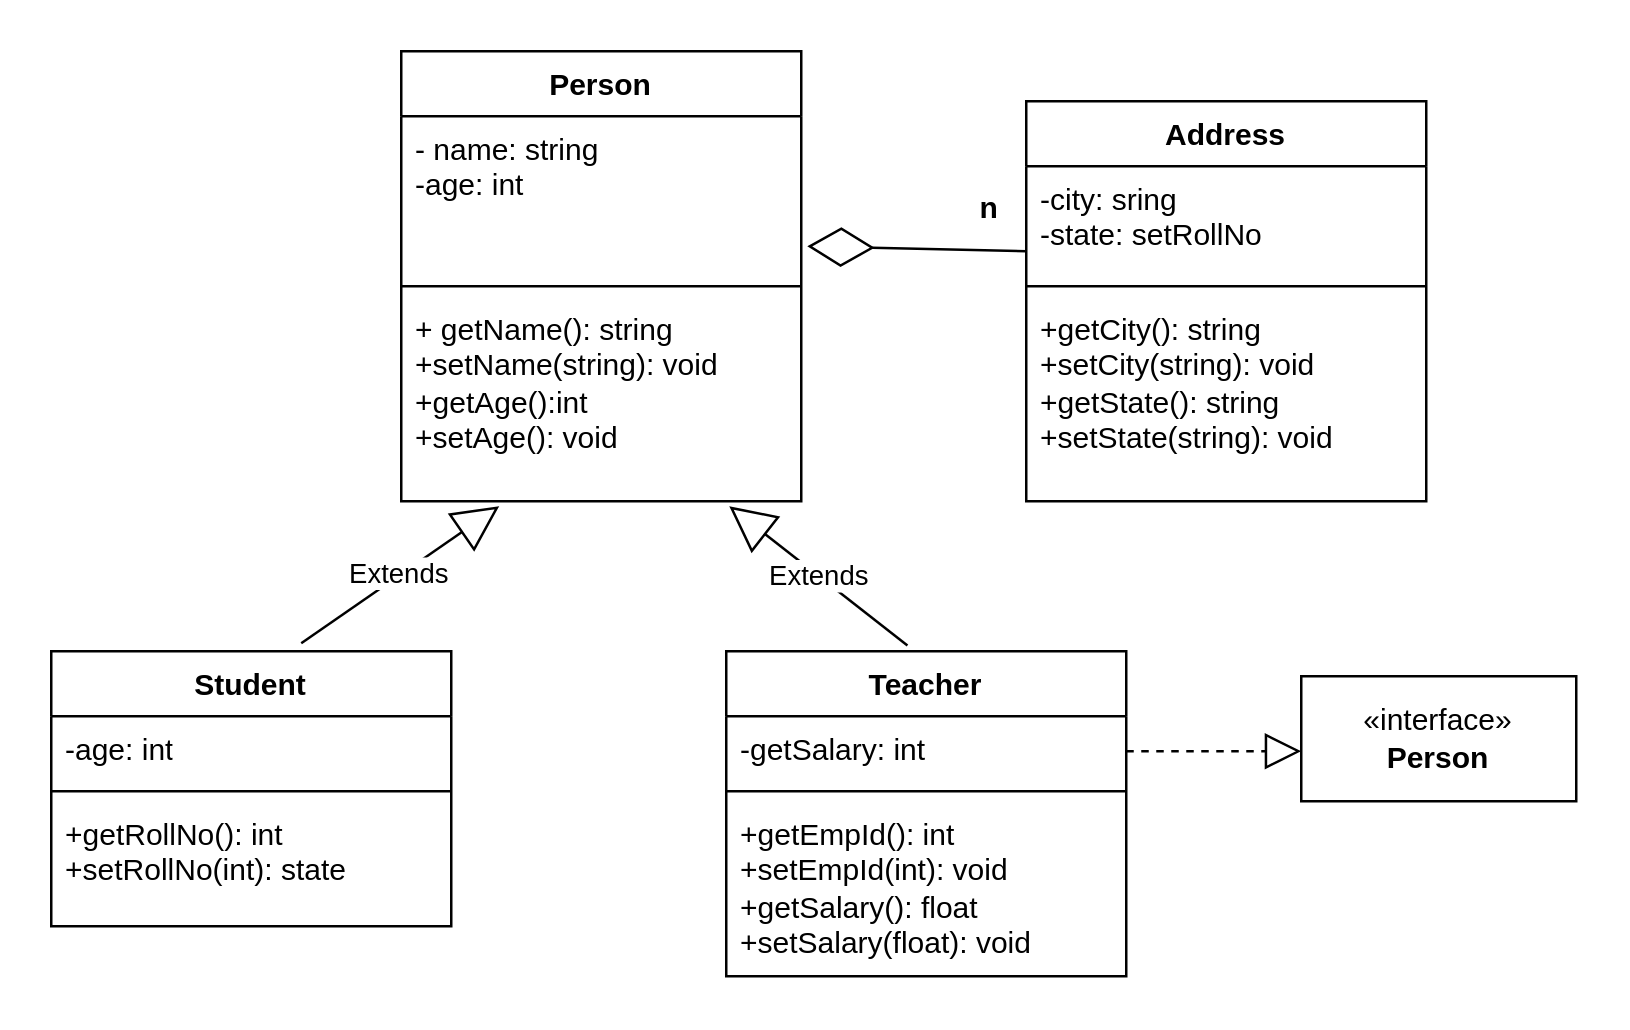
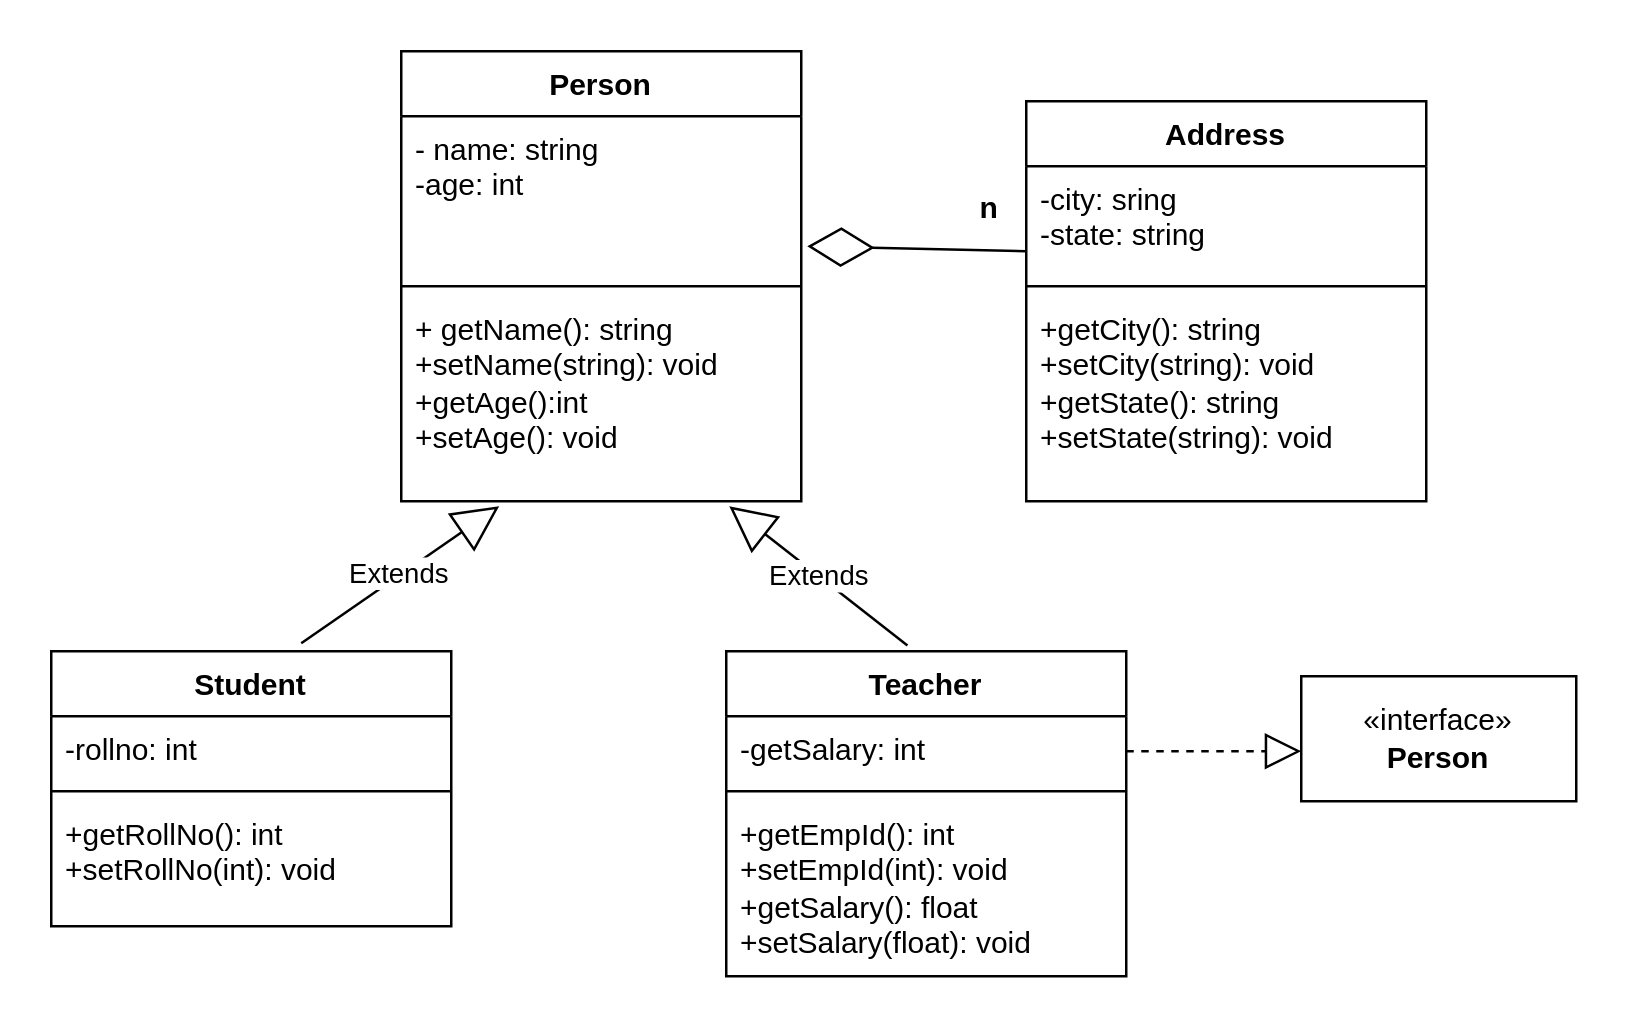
node "-city: sring -state: setRollNo": label "-city: sring -state: setRollNo" -> "-city: sring -state: string"
node "-age: int": label "-age: int" -> "-rollno: int"
node "+getRollNo(): int +setRollNo(int): state": label "+getRollNo(): int +setRollNo(int): state" -> "+getRollNo(): int +setRollNo(int): void"
